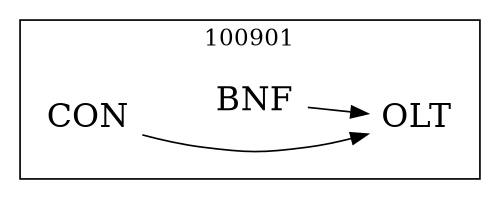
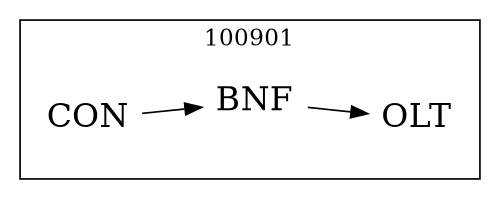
edge "CON" -> "OLT": now "CON" -> "BNF"
